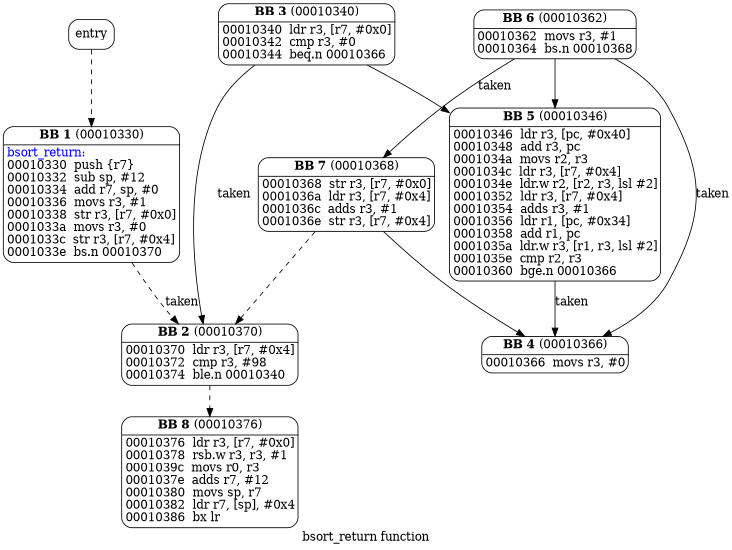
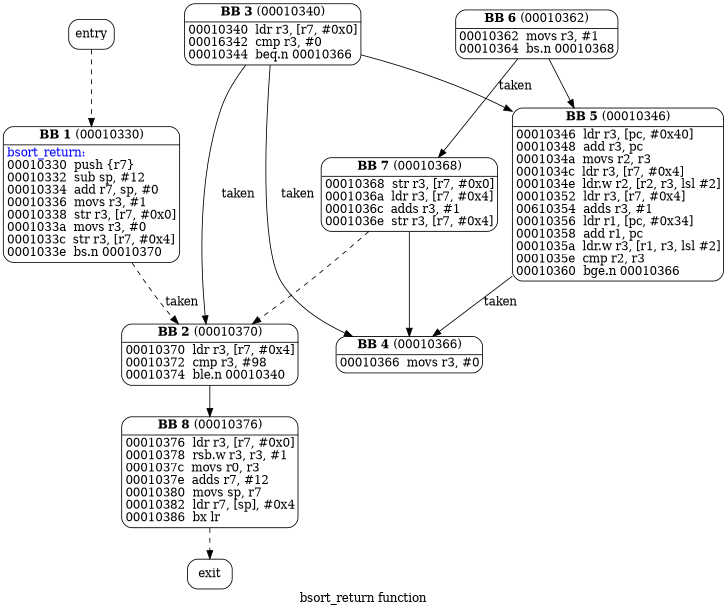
node "BB 3": text "00010342  cmp r3, #0" -> "00016342  cmp r3, #0"
edge "BB 6" -> "BB 4": now "BB 3" -> "BB 4"
node "BB 5": text "00010354  adds r3, #1" -> "00610354  adds r3, #1"
edge "BB 2" -> "BB 8": style dashed -> solid
node "BB 8": text "0001039c  movs r0, r3" -> "0001037c  movs r0, r3"
node "exit": added
